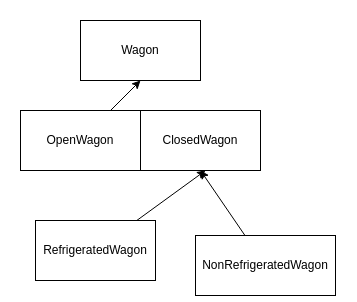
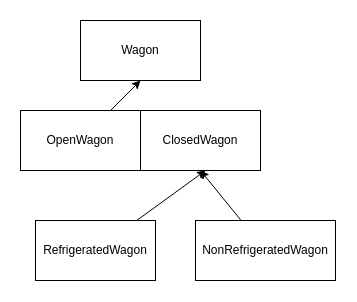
node "NonRefrigeratedWagon": moved (266, 266) -> (266, 251)
